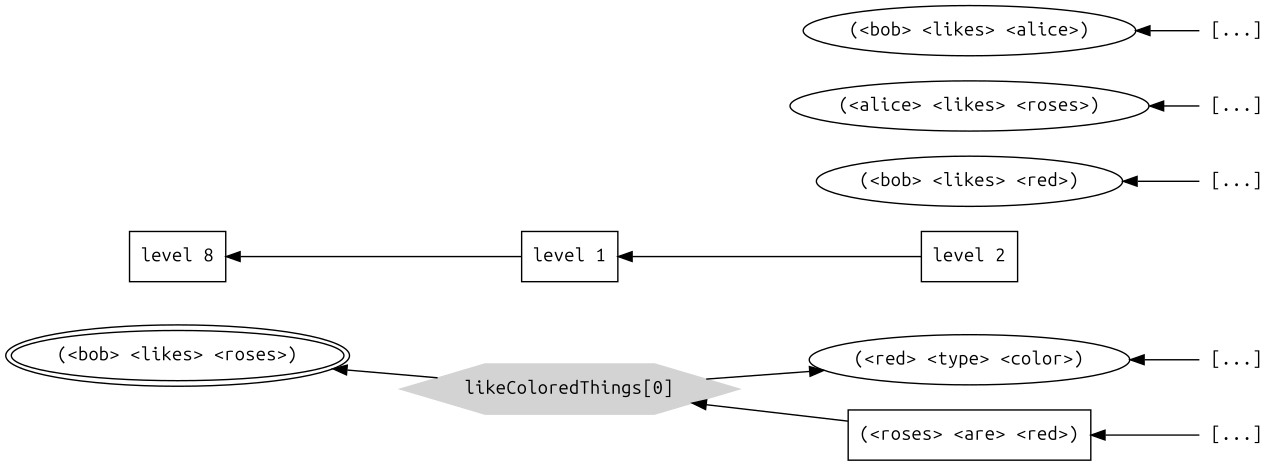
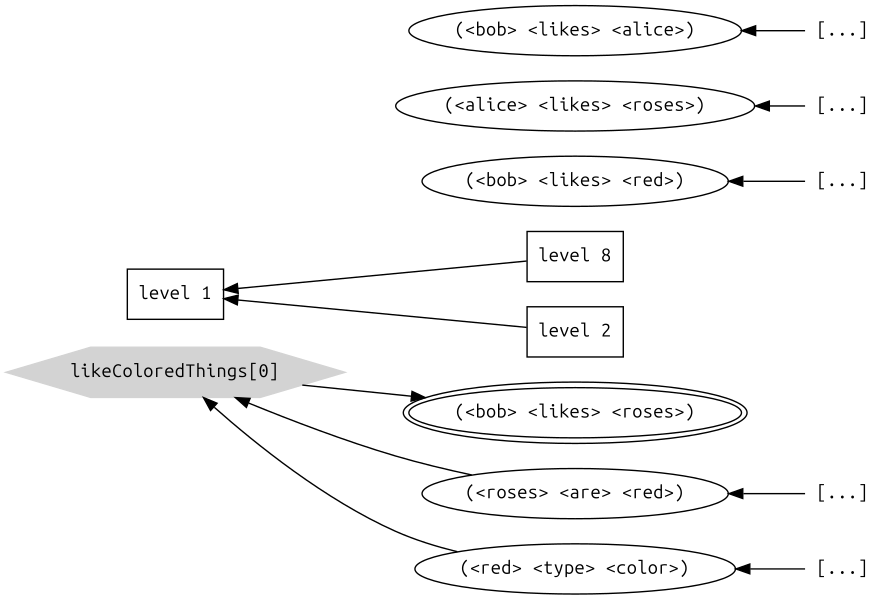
edge "level 1" -> "level 8": reversed
edge "likeColoredThings[0]" -> "(<red> <type> <color>)": reversed
node "(<roses> <are> <red>)": shape box -> ellipse
